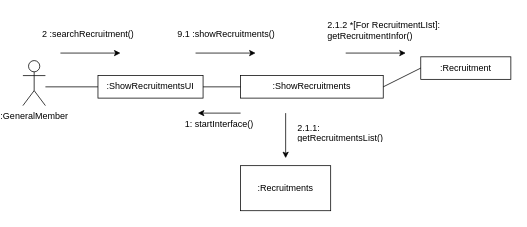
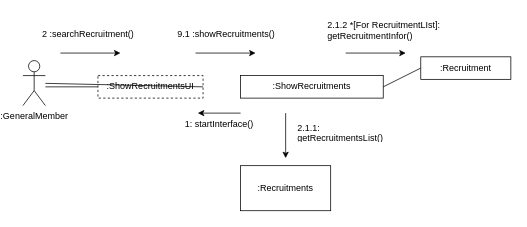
node ":ShowRecruitmentsUI": style solid -> dashed
edge ":ShowRecruitmentsUI" -- ":ShowRecruitments": now ":ShowRecruitmentsUI" -- ":GeneralMember"
